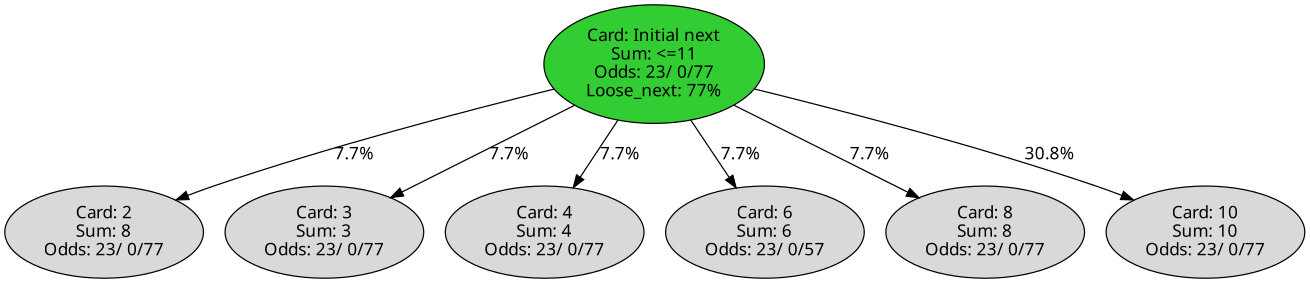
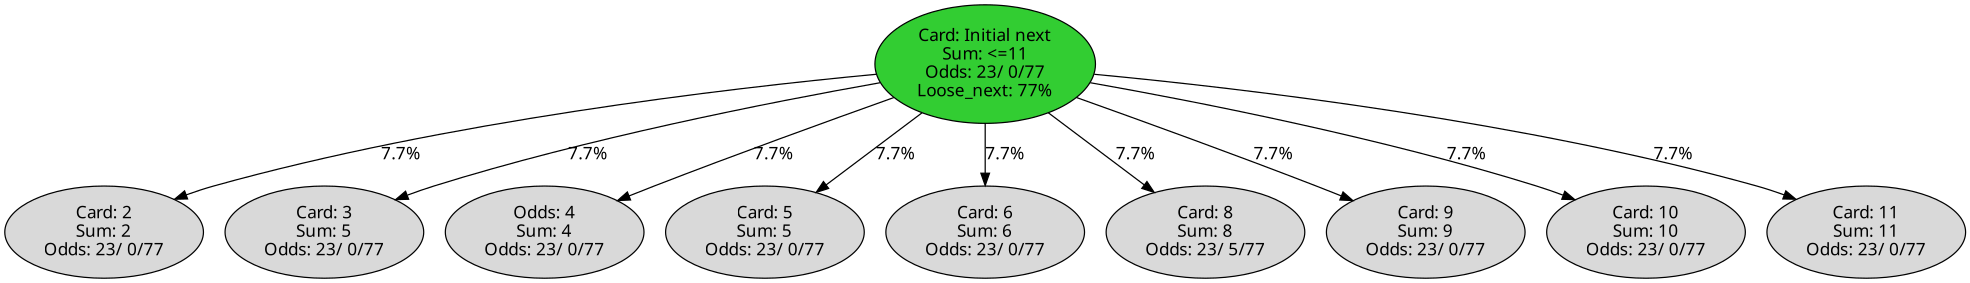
edge "Card: Initial next Sum: <=11 Odds: 23/ 0/77 Loose_next: 77%" -> "Card: 10 Sum: 10 Odds: 23/ 0/77": label "30.8%" -> "7.7%"
node "Card: 2 Sum: 8 Odds: 23/ 0/77": label "Card: 2 Sum: 8 Odds: 23/ 0/77" -> "Card: 2 Sum: 2 Odds: 23/ 0/77"
node "Card: 3 Sum: 3 Odds: 23/ 0/77": label "Card: 3 Sum: 3 Odds: 23/ 0/77" -> "Card: 3 Sum: 5 Odds: 23/ 0/77"
node "Card: 4 Sum: 4 Odds: 23/ 0/77": label "Card: 4 Sum: 4 Odds: 23/ 0/77" -> "Odds: 4 Sum: 4 Odds: 23/ 0/77"
node "Card: 5 Sum: 5 Odds: 23/ 0/77": added
node "Card: 6 Sum: 6 Odds: 23/ 0/57": label "Card: 6 Sum: 6 Odds: 23/ 0/57" -> "Card: 6 Sum: 6 Odds: 23/ 0/77"
node "Card: 8 Sum: 8 Odds: 23/ 0/77": label "Card: 8 Sum: 8 Odds: 23/ 0/77" -> "Card: 8 Sum: 8 Odds: 23/ 5/77"
node "Card: 9 Sum: 9 Odds: 23/ 0/77": added
node "Card: 11 Sum: 11 Odds: 23/ 0/77": added
